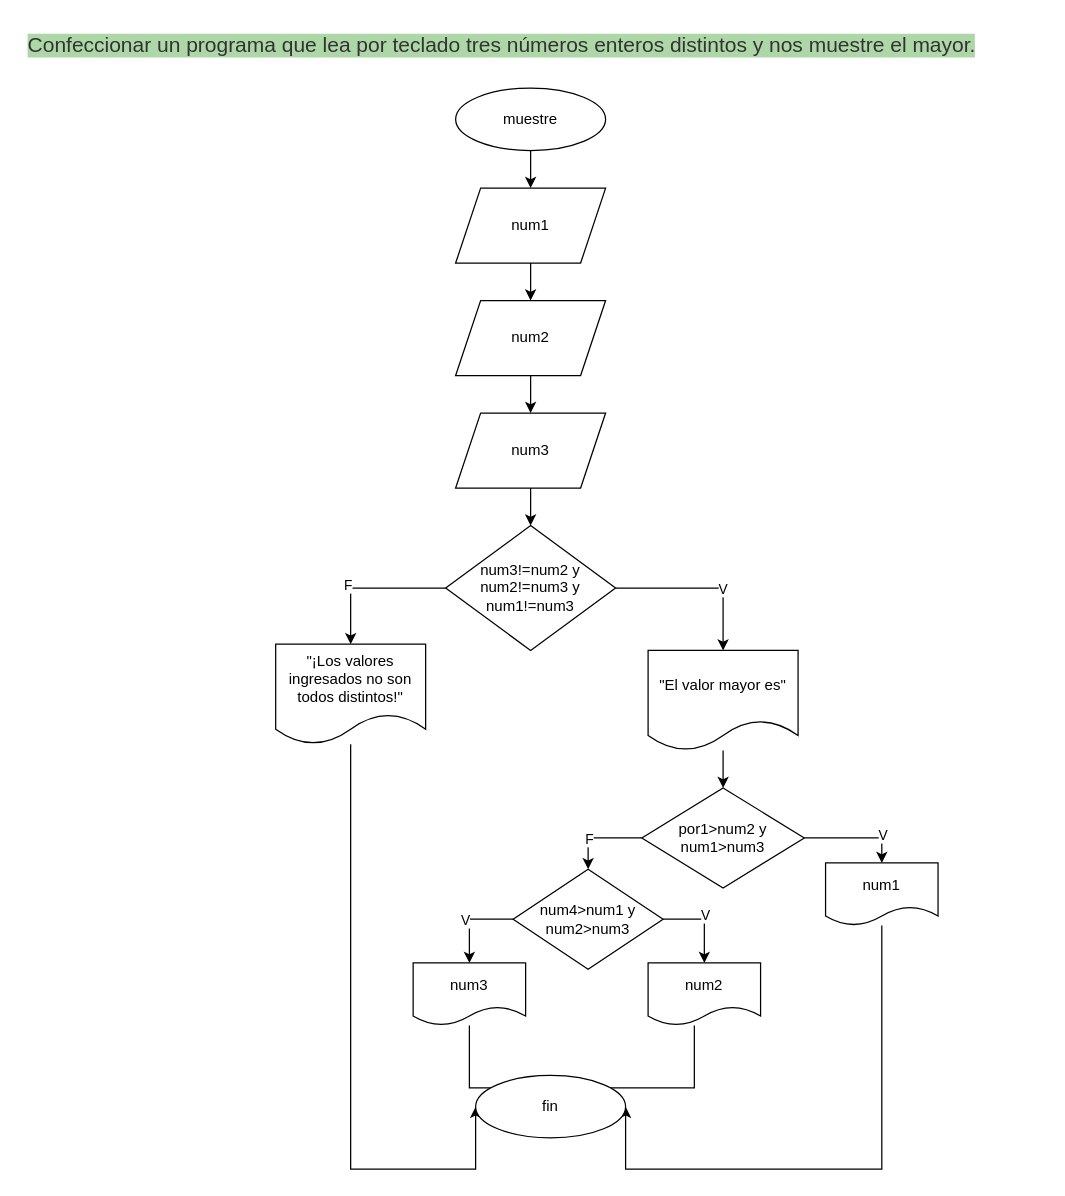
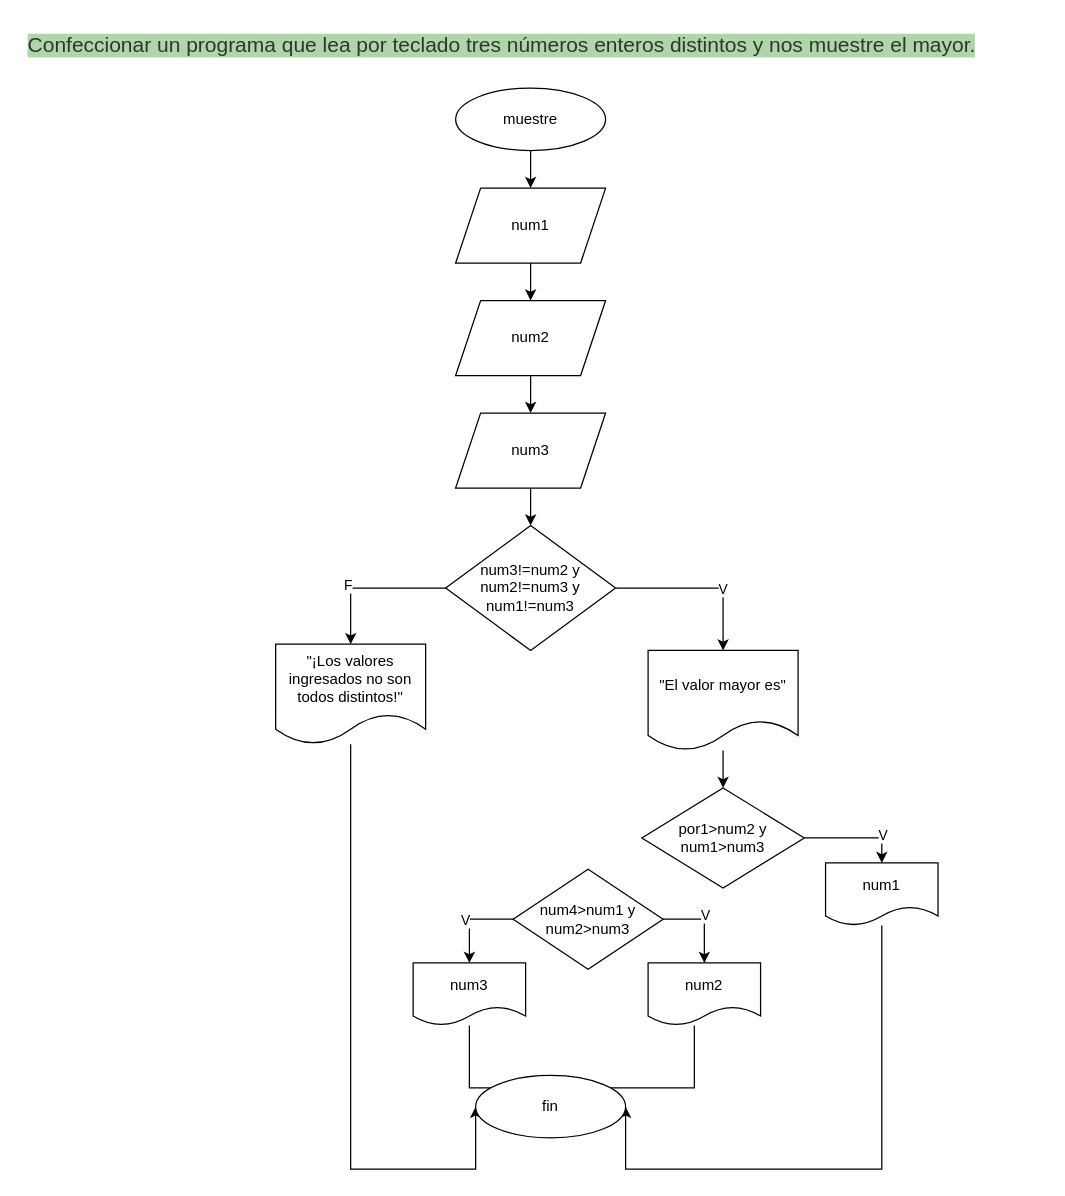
edge "por1>num2 y num1>num3" -> "num4>num1 y num2>num3": removed, label "F"
